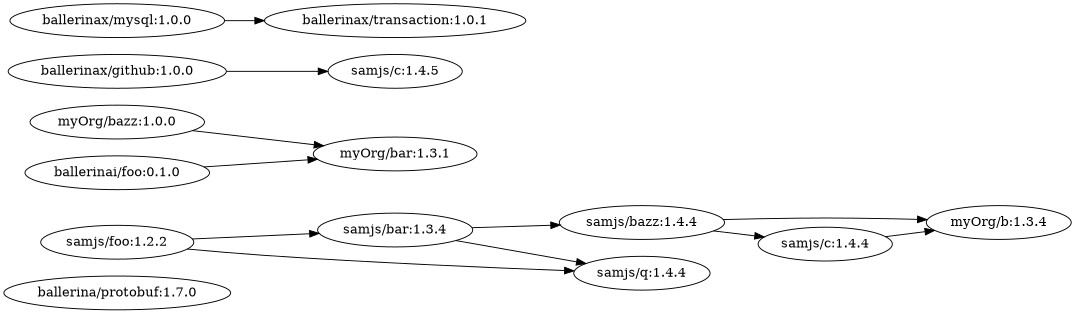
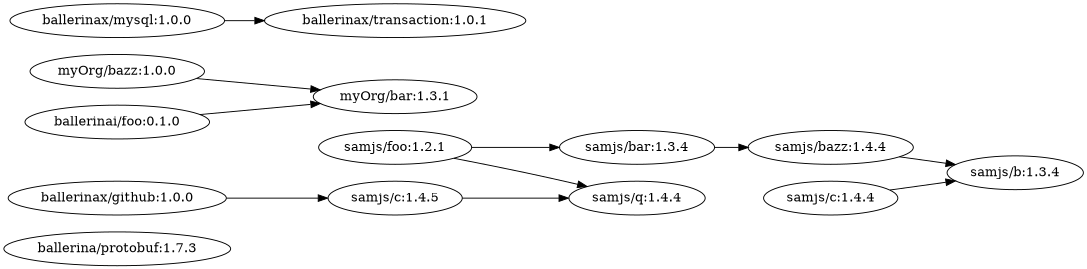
node "myOrg/b:1.3.4": label "myOrg/b:1.3.4" -> "samjs/b:1.3.4"
edge "samjs/bazz:1.4.4" -> "samjs/c:1.4.4": removed
node "samjs/foo:1.2.2": label "samjs/foo:1.2.2" -> "samjs/foo:1.2.1"
edge "samjs/bar:1.3.4" -> "samjs/q:1.4.4": now "samjs/c:1.4.5" -> "samjs/q:1.4.4"
node "ballerina/protobuf:1.7.0": label "ballerina/protobuf:1.7.0" -> "ballerina/protobuf:1.7.3"
